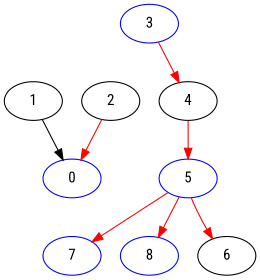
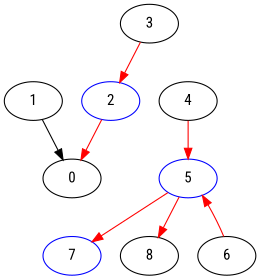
node "3": color blue -> black
edge "3" -> "4": now "3" -> "2"
node "2": color black -> blue
node "0": color blue -> black
edge "5" -> "6": reversed
node "8": color blue -> black
